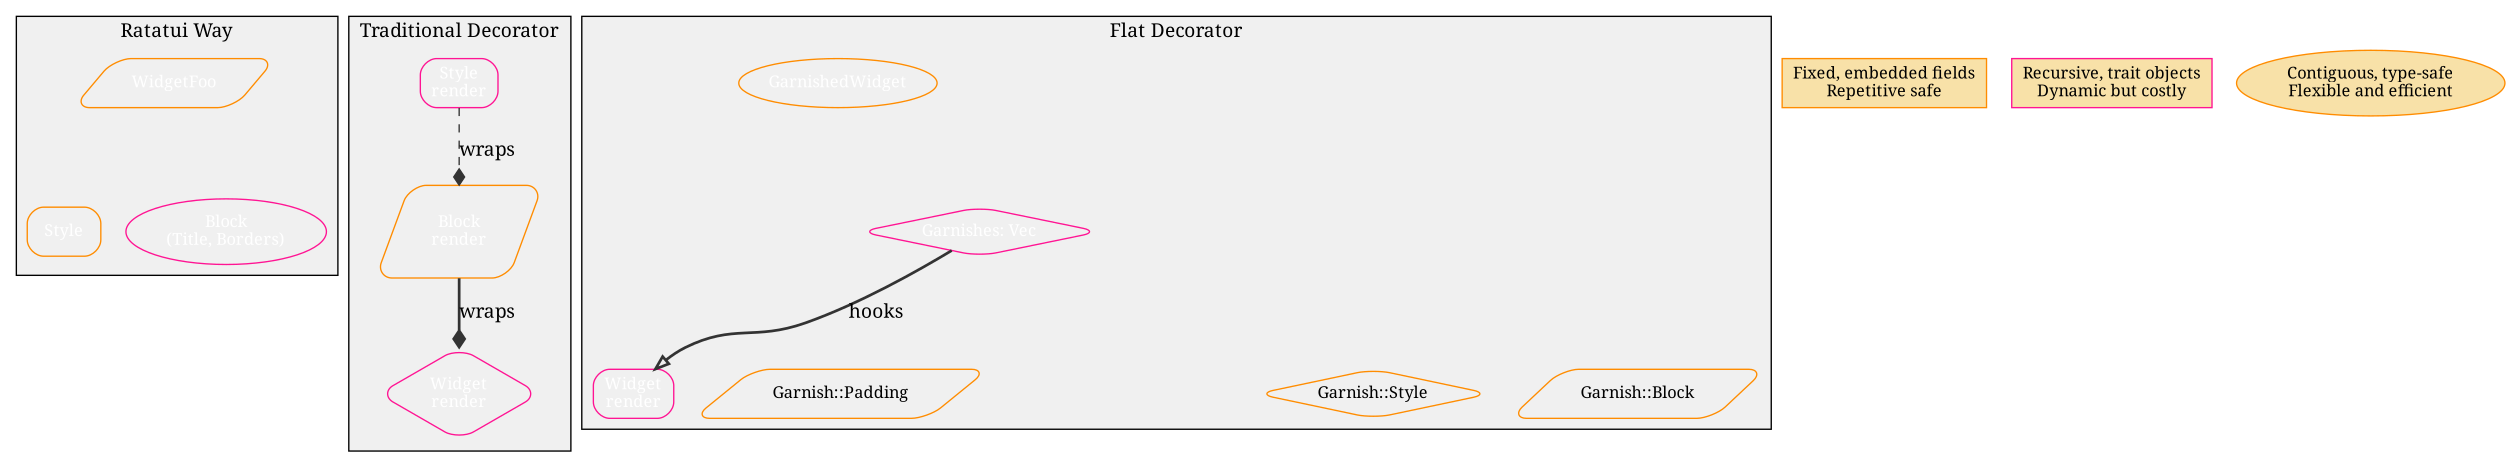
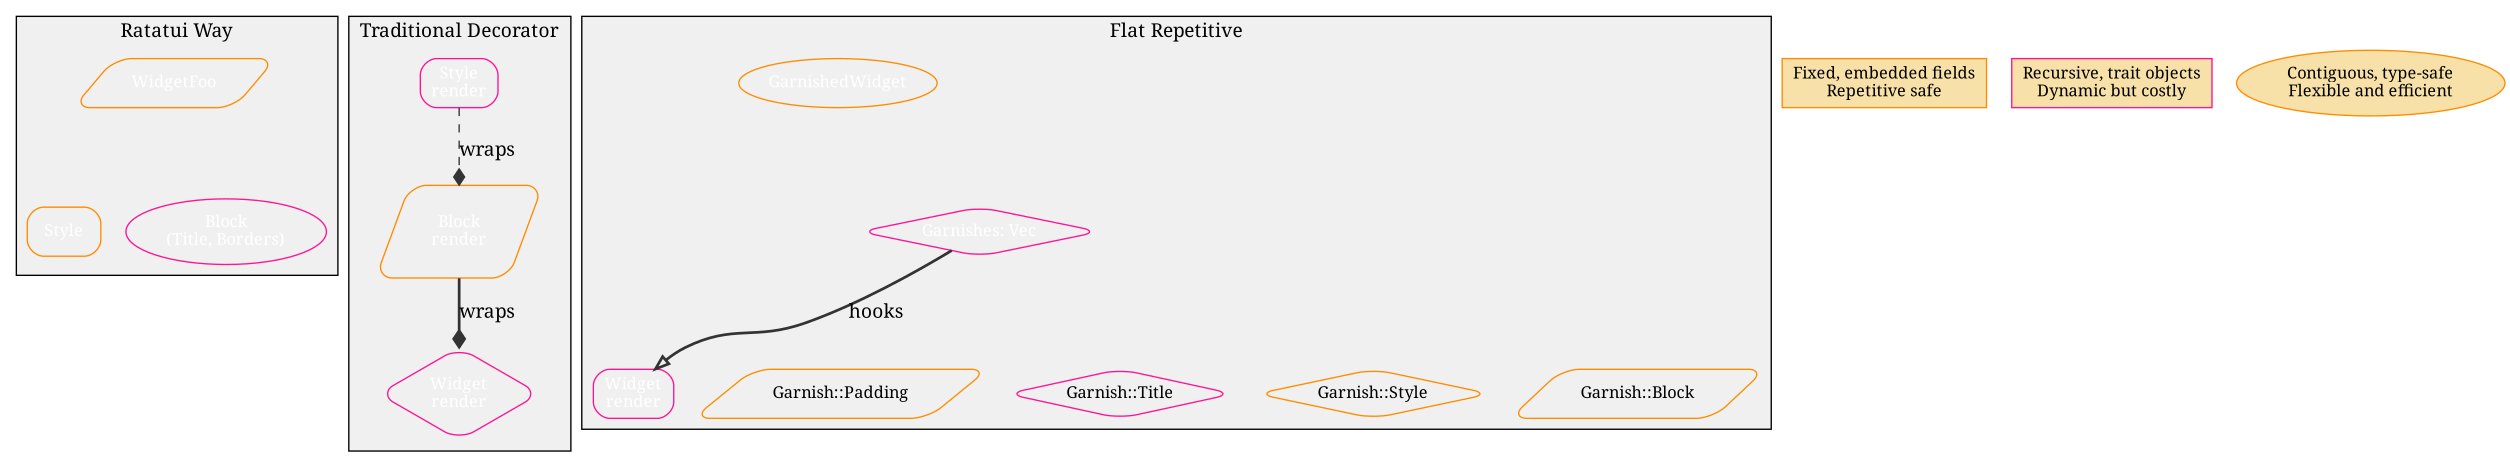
cluster "Flat Decorator": label "Flat Decorator" -> "Flat Repetitive"
node "Garnish::Title": added
